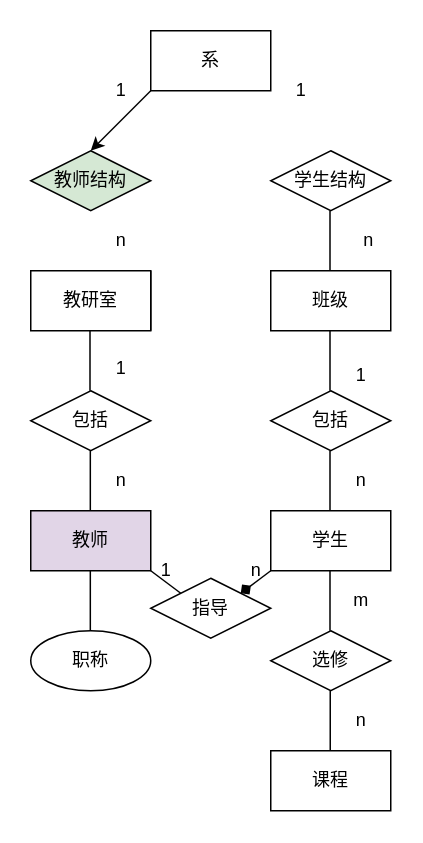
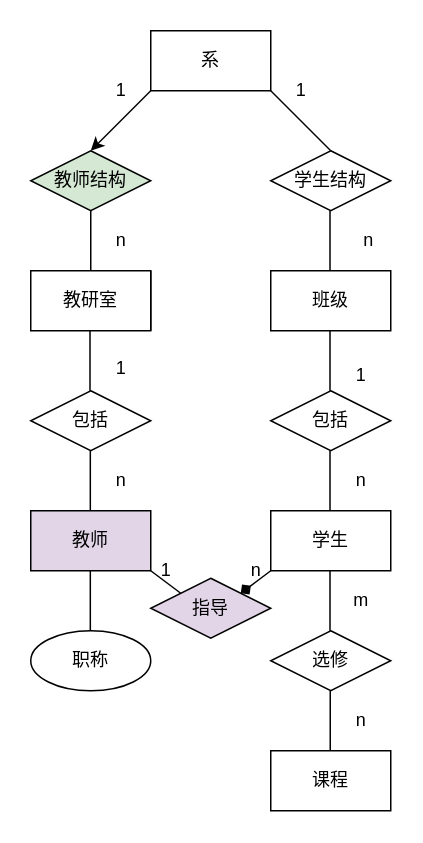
edge "系" -- "学生结构": added
edge "教师结构" -- "教研室": added
node "指导": fillcolor #ffffff -> #e1d5e7
